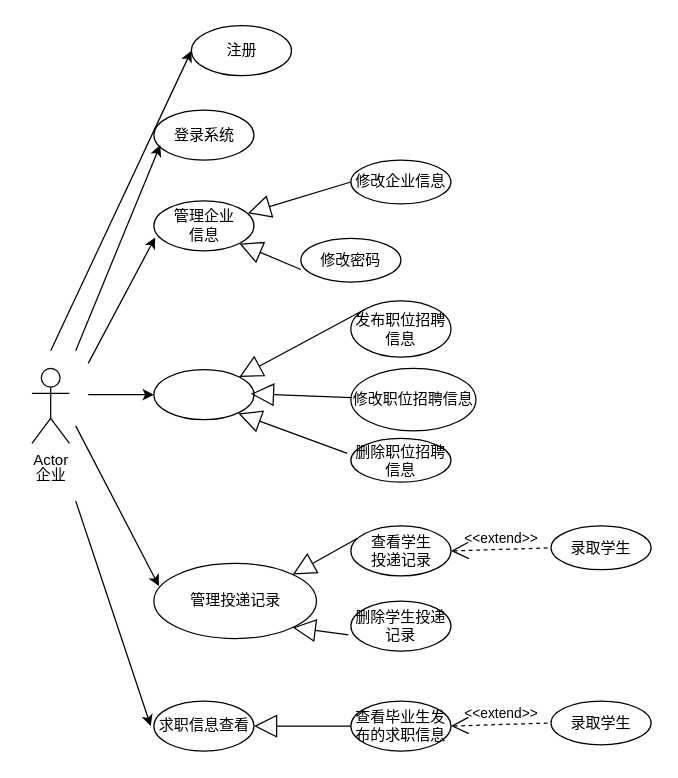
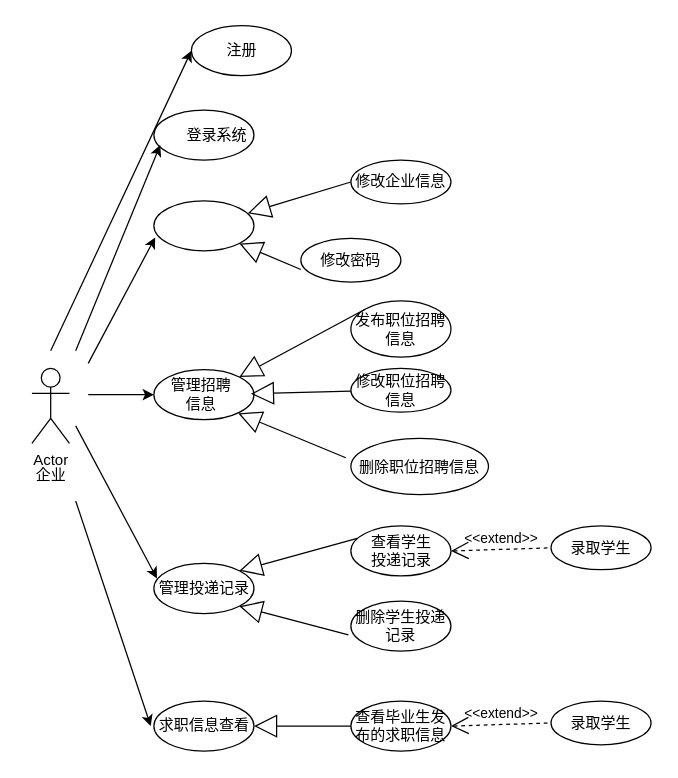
node "登录系统": moved (204, 135) -> (216, 135)
node "管理企业信息": removed
node "管理招聘信息": added
node "修改职位招聘信息": size 125x63 -> 100x44
node "删除职位招聘信息": size 100x44 -> 138x56
node "管理投递记录": size 163x75 -> 100x50
